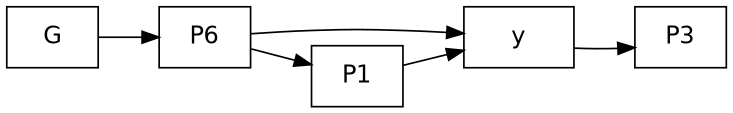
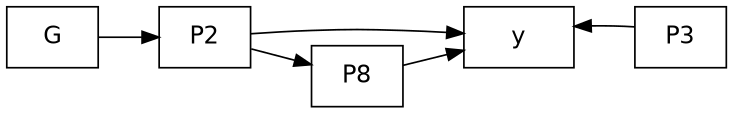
node "P6": label "P6" -> "P2"
edge "y" -> "P3": reversed
node "P1": label "P1" -> "P8"
